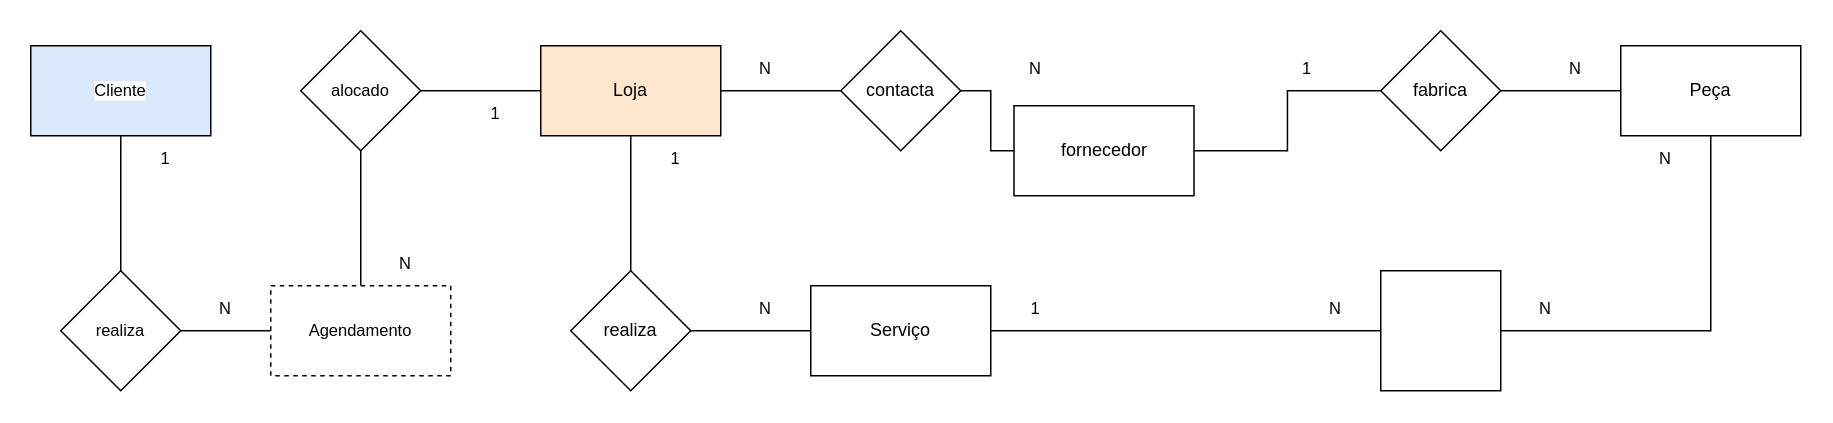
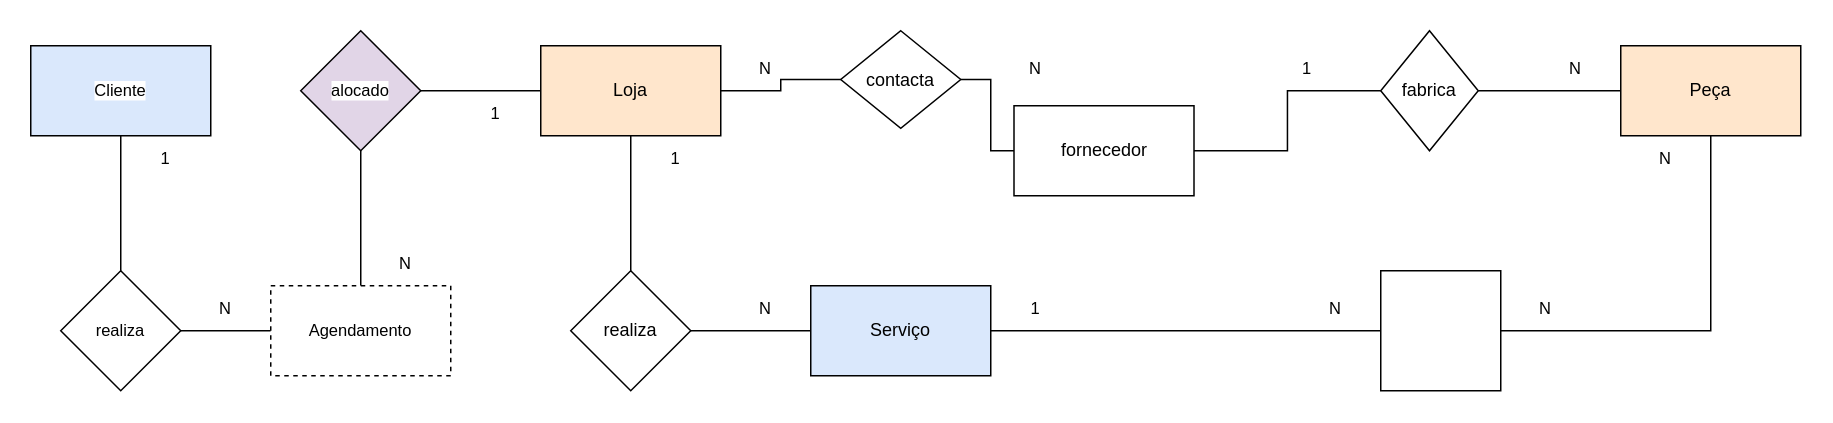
node "alocado": fillcolor #ffffff -> #e1d5e7
node "contacta": size 120x120 -> 120x98
node "fabrica": size 120x120 -> 98x120
node "Peça": fillcolor #ffffff -> #ffe6cc
node "Serviço": fillcolor #ffffff -> #dae8fc
